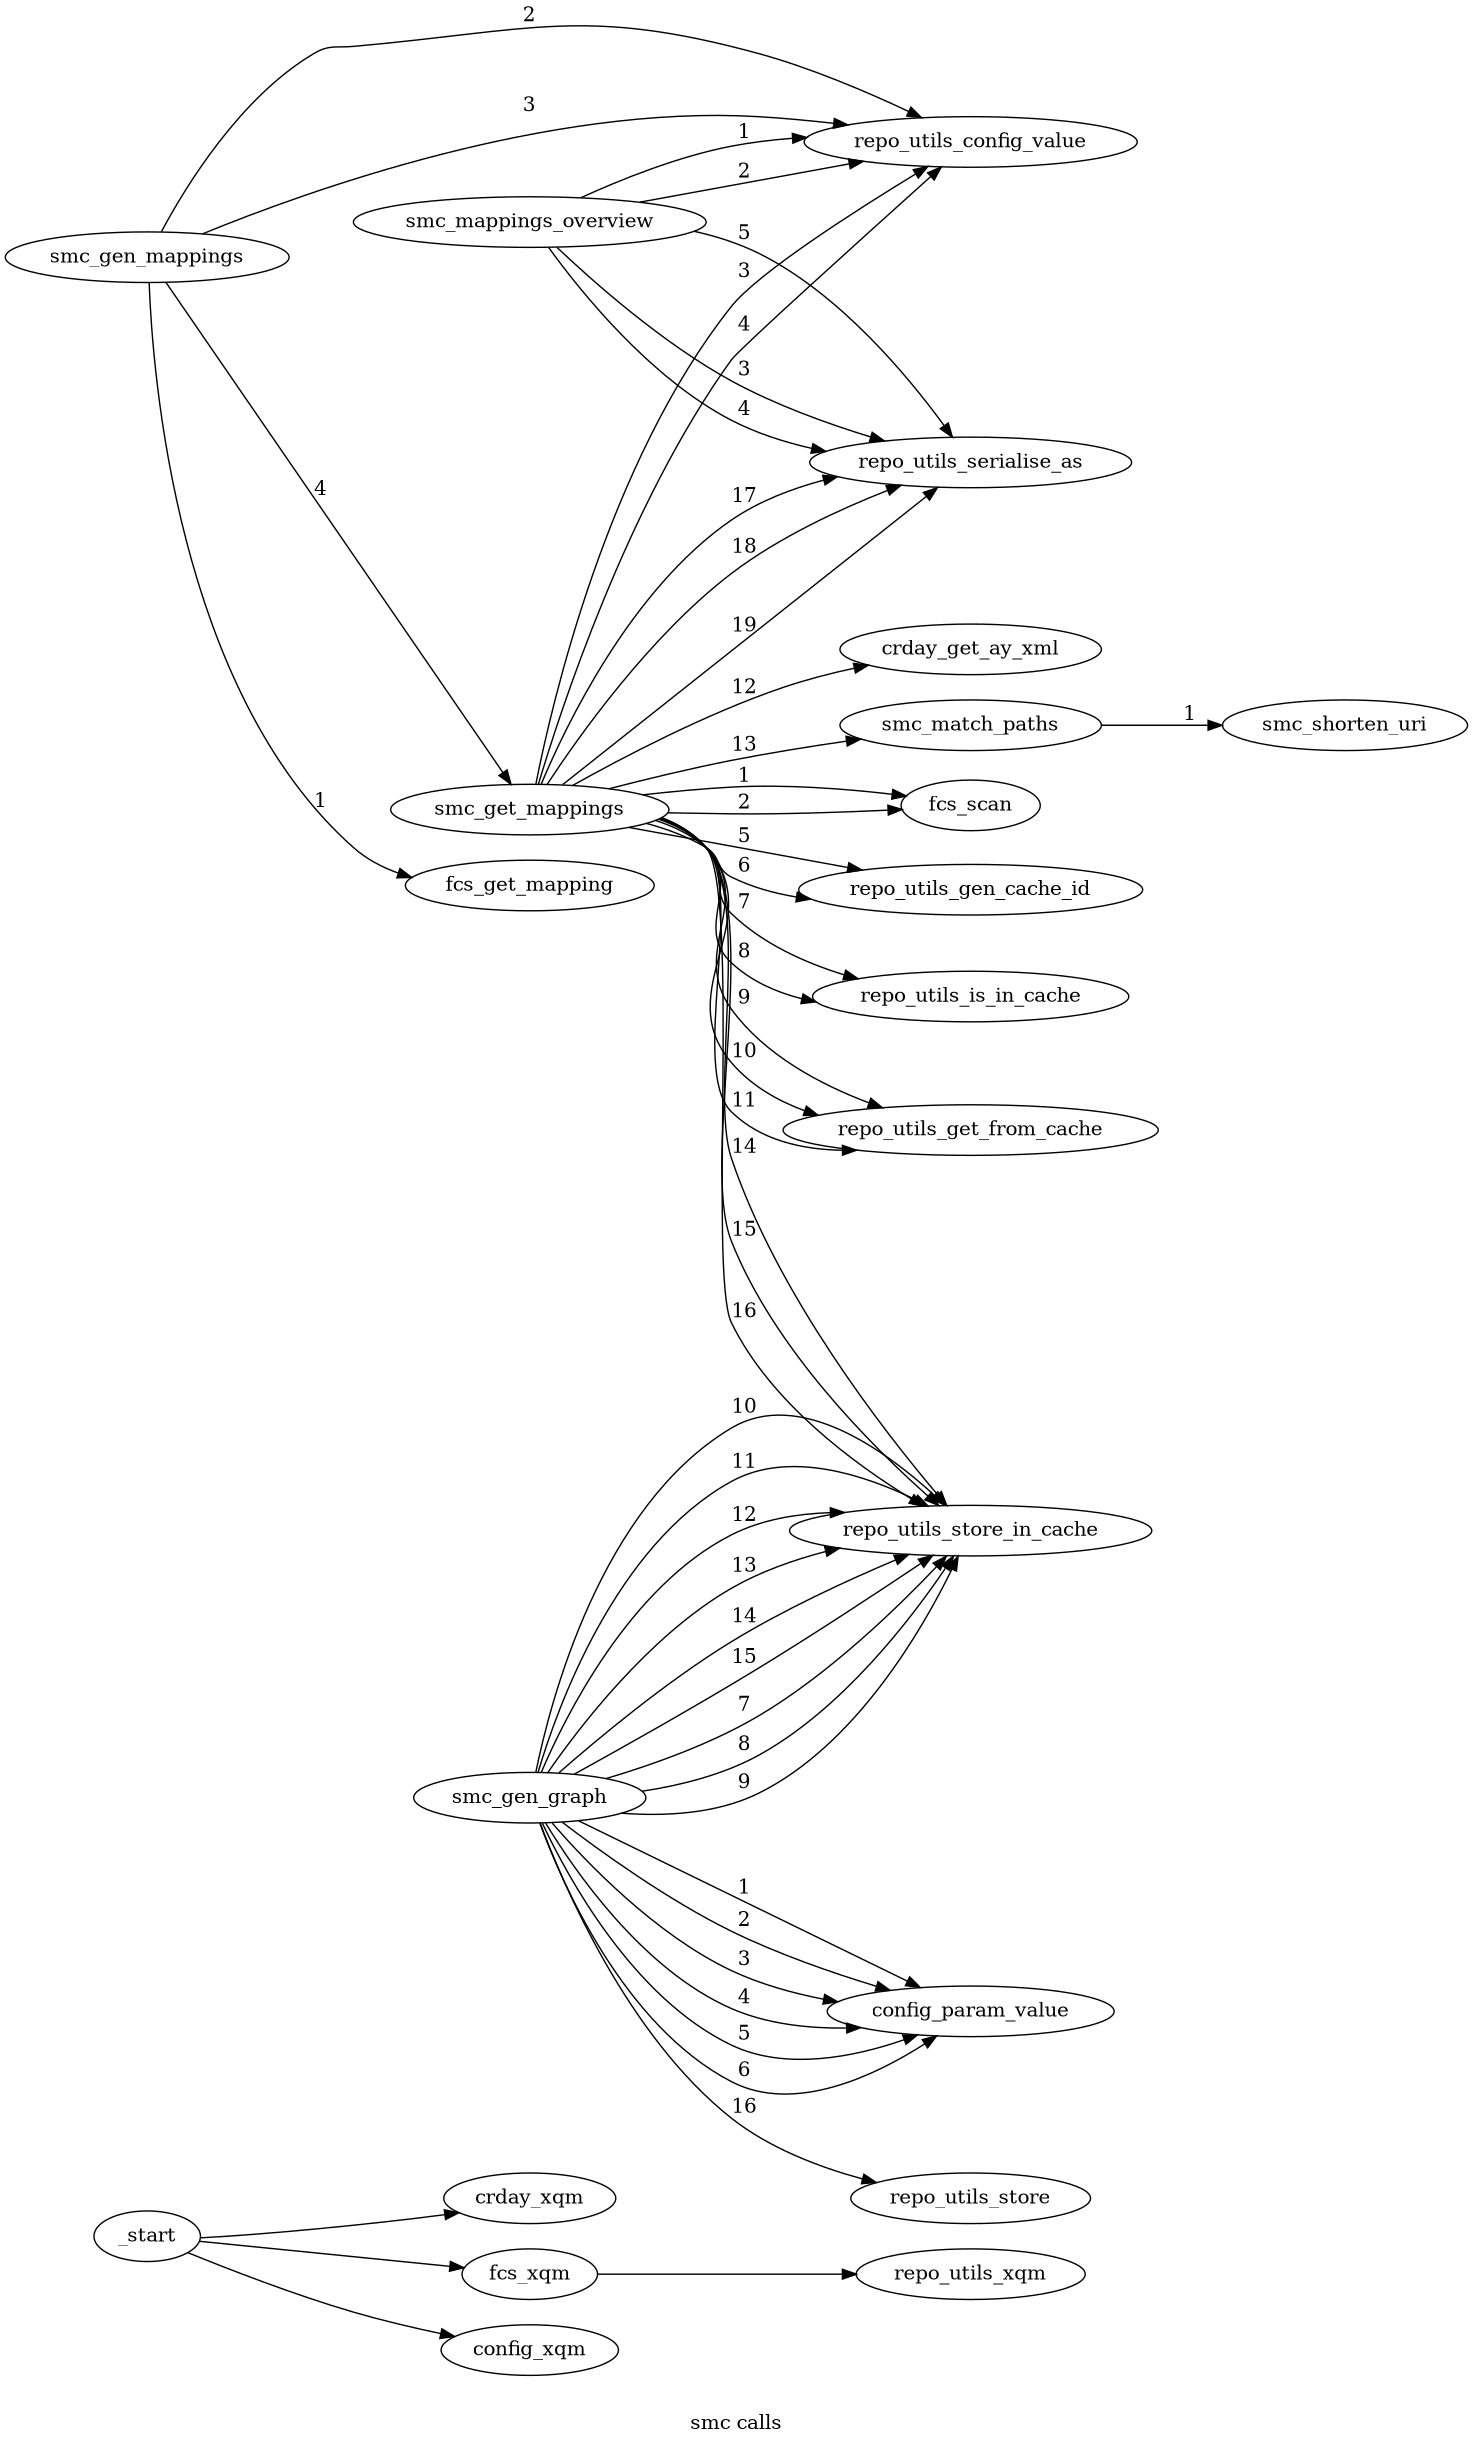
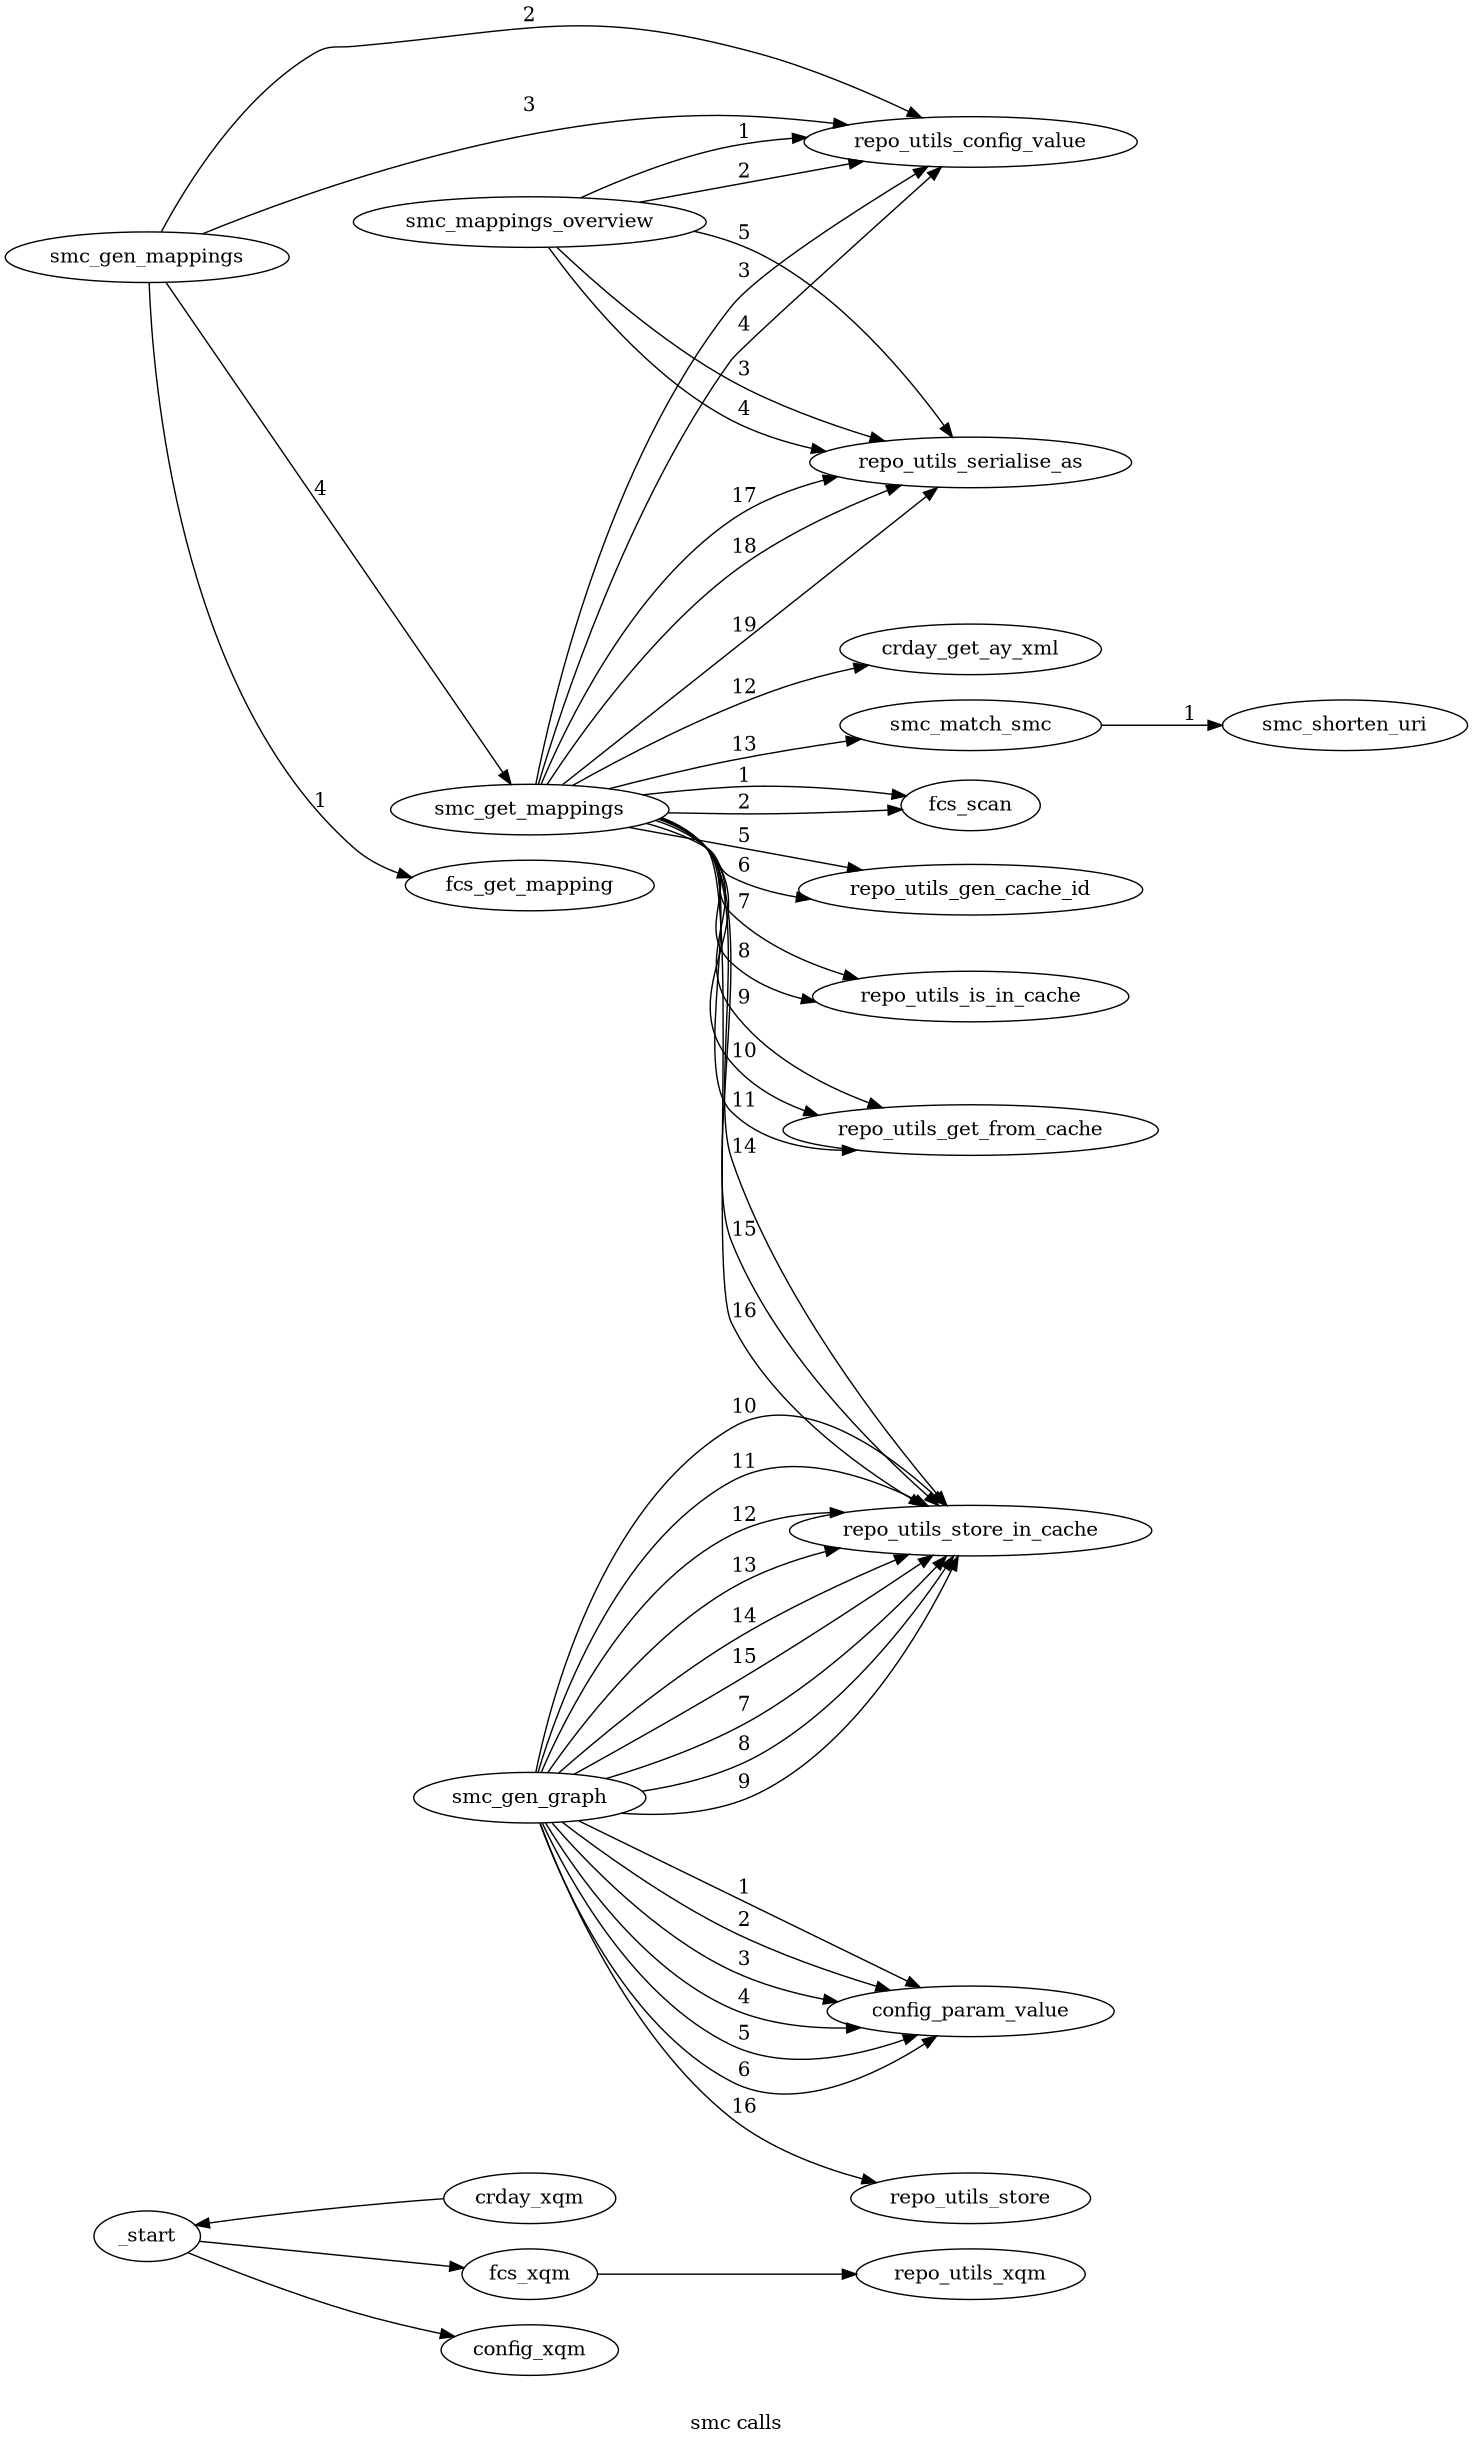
node "smc_match_paths": label "smc_match_paths" -> "smc_match_smc"
edge "_start" -> "crday_xqm": reversed
